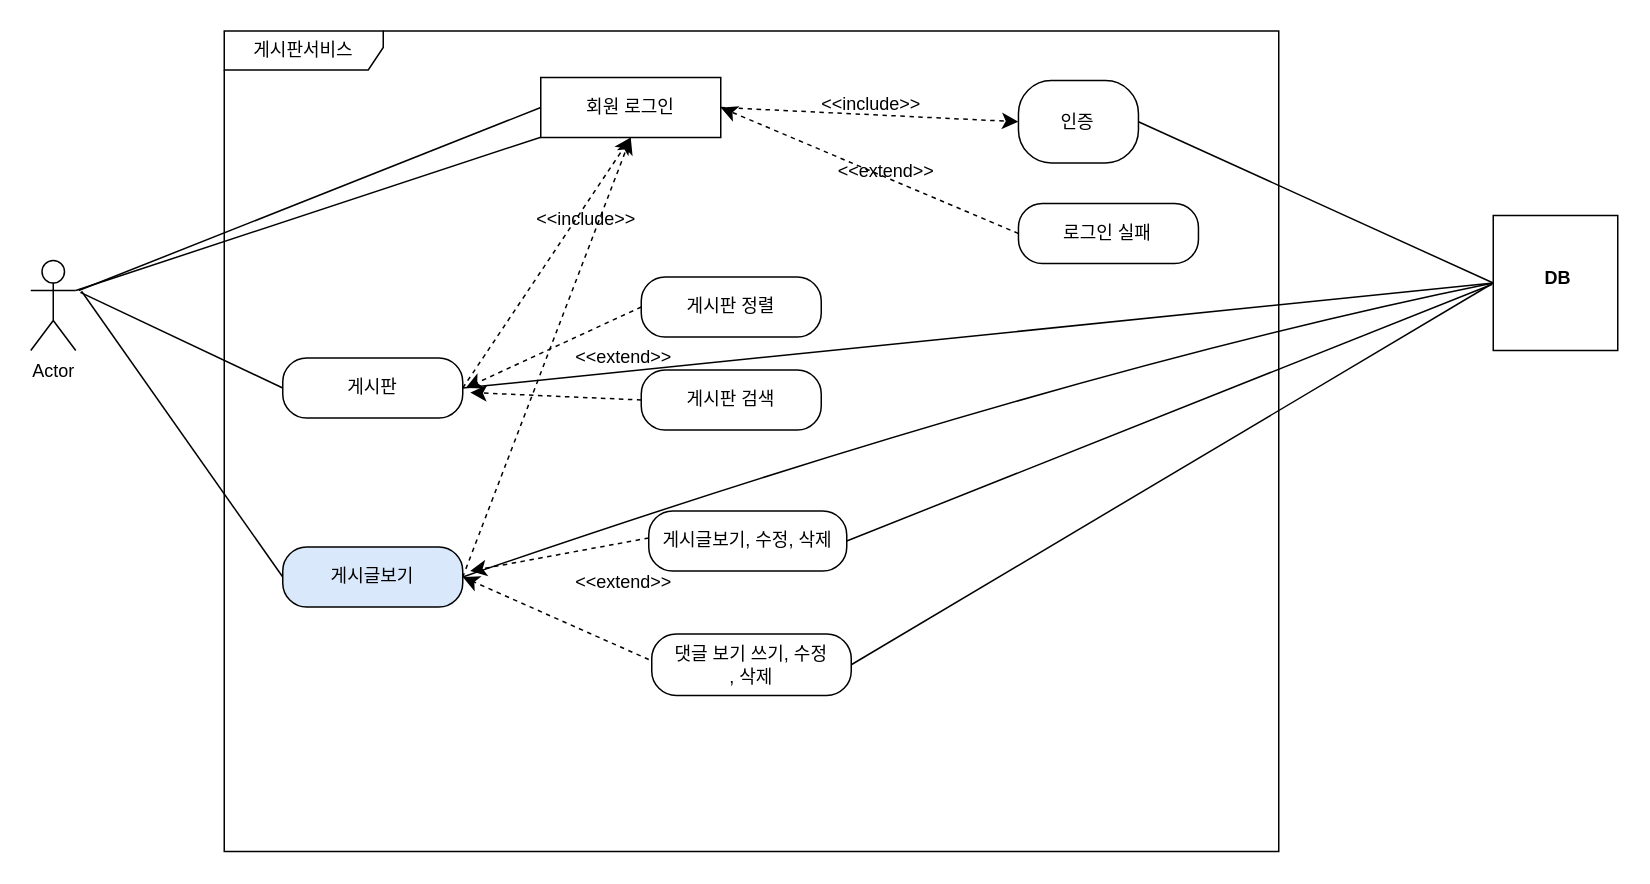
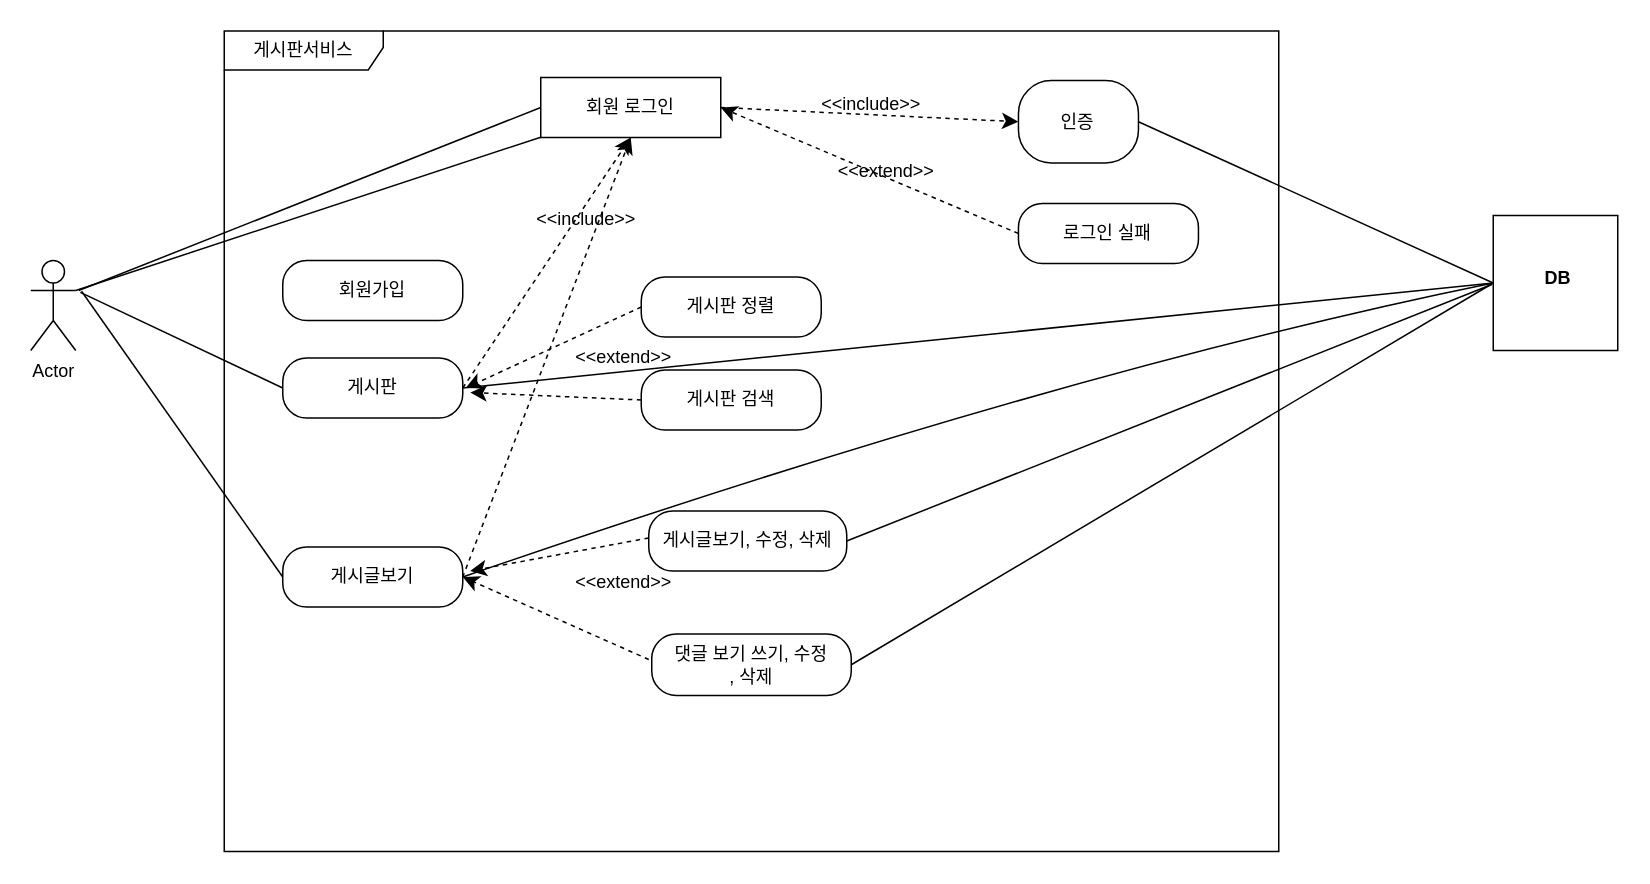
node "회원가입": added
node "게시글보기": fillcolor #dae8fc -> #ffffff
